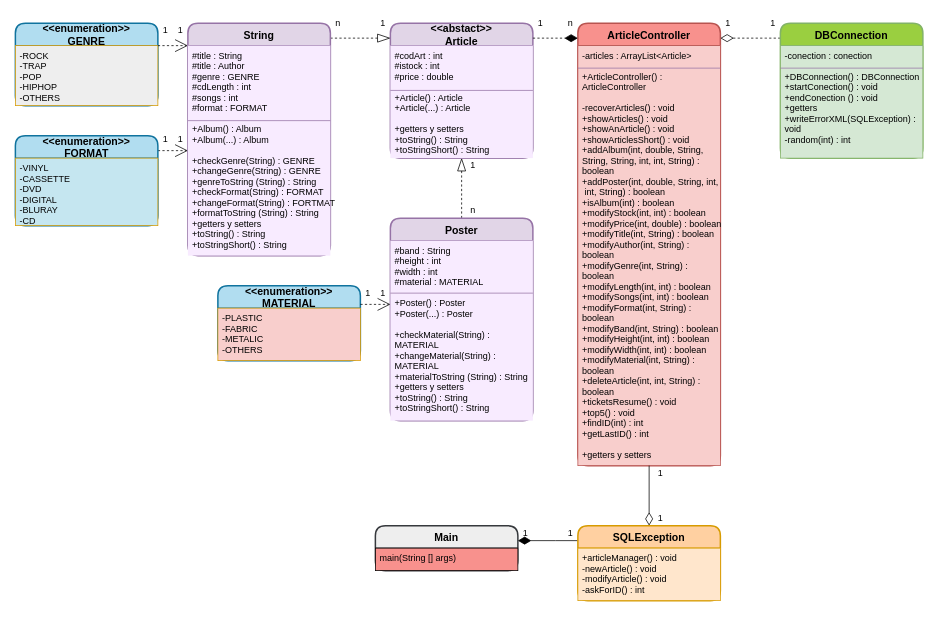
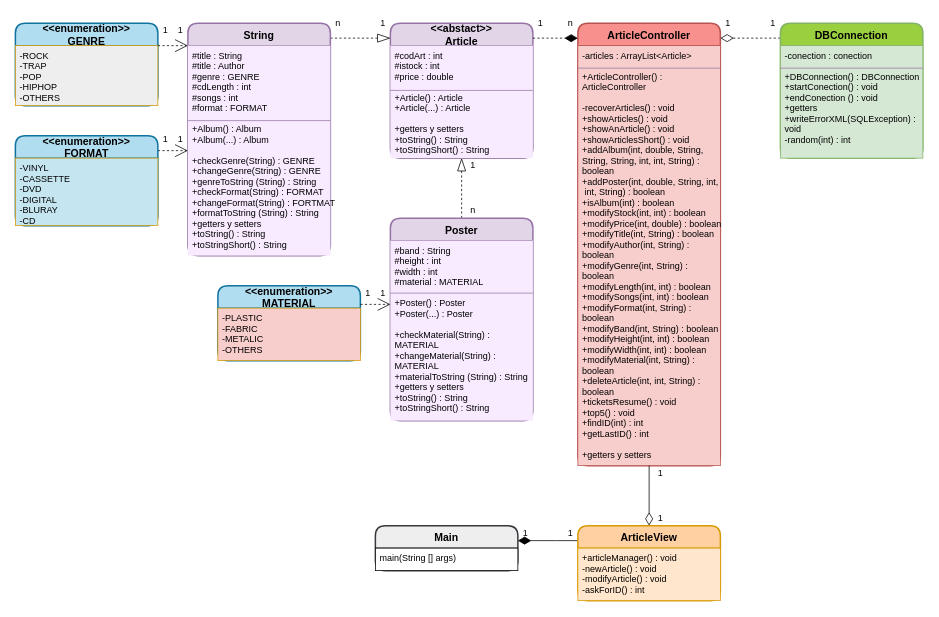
node "SQLException": label "SQLException" -> "ArticleView"
node "main(String [] args)": fillcolor #f8918d -> #ffffff
